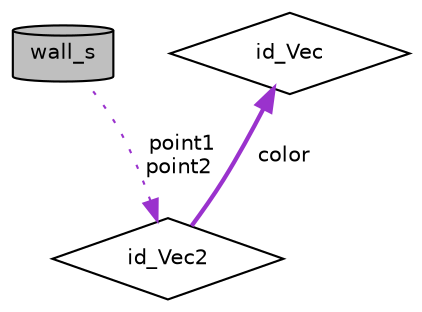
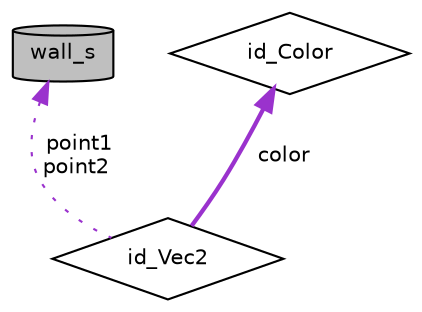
node "id_Vec": label "id_Vec" -> "id_Color"
edge "wall_s" -> "id_Vec2": reversed
